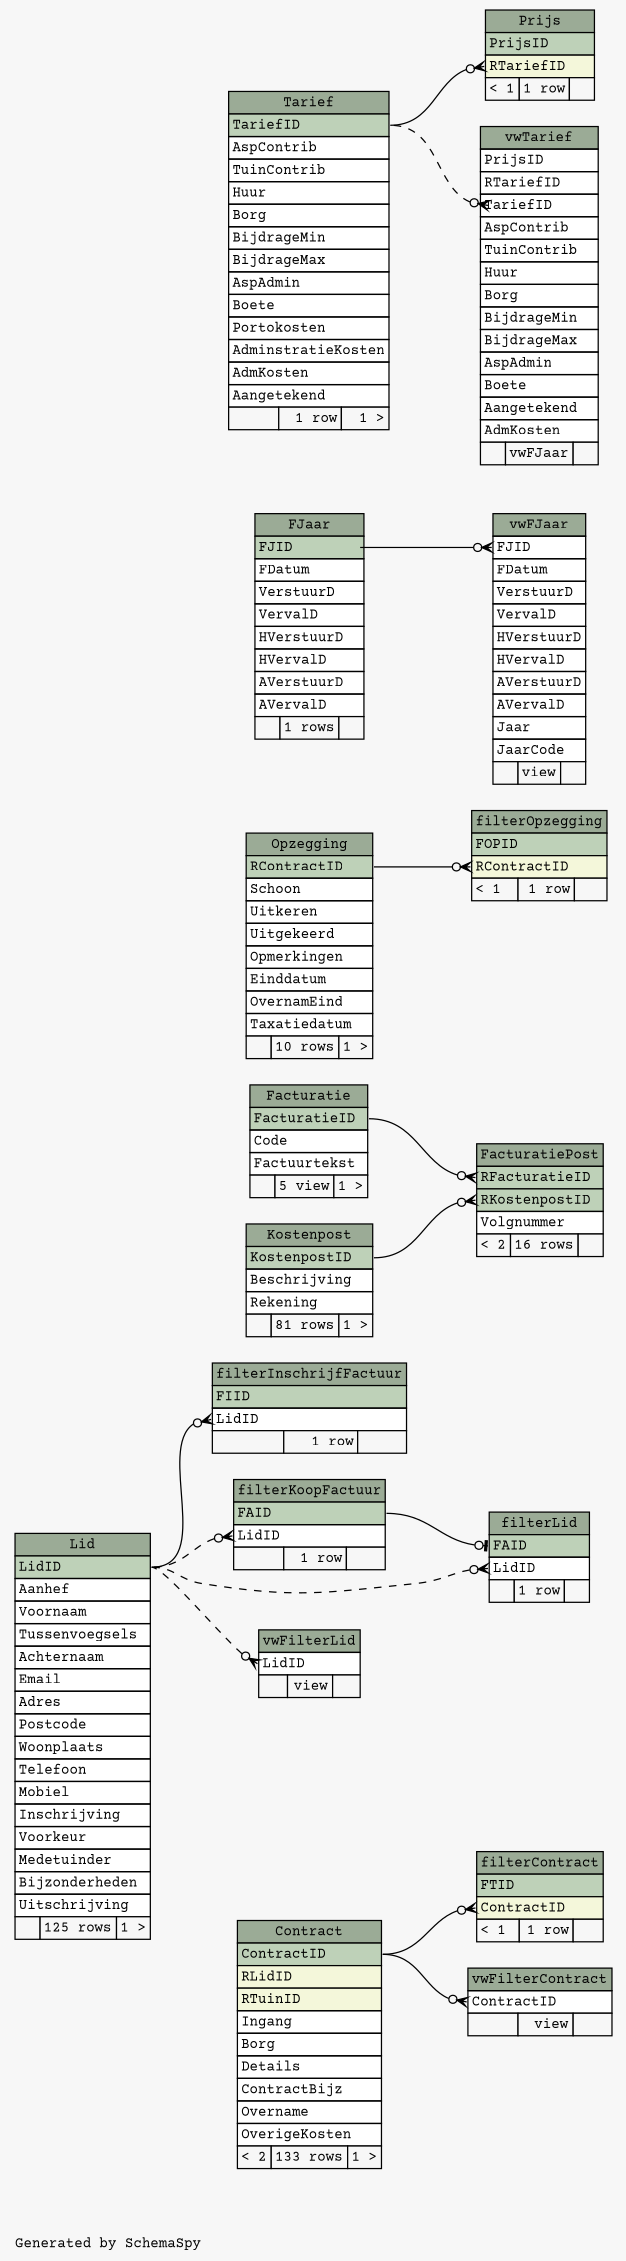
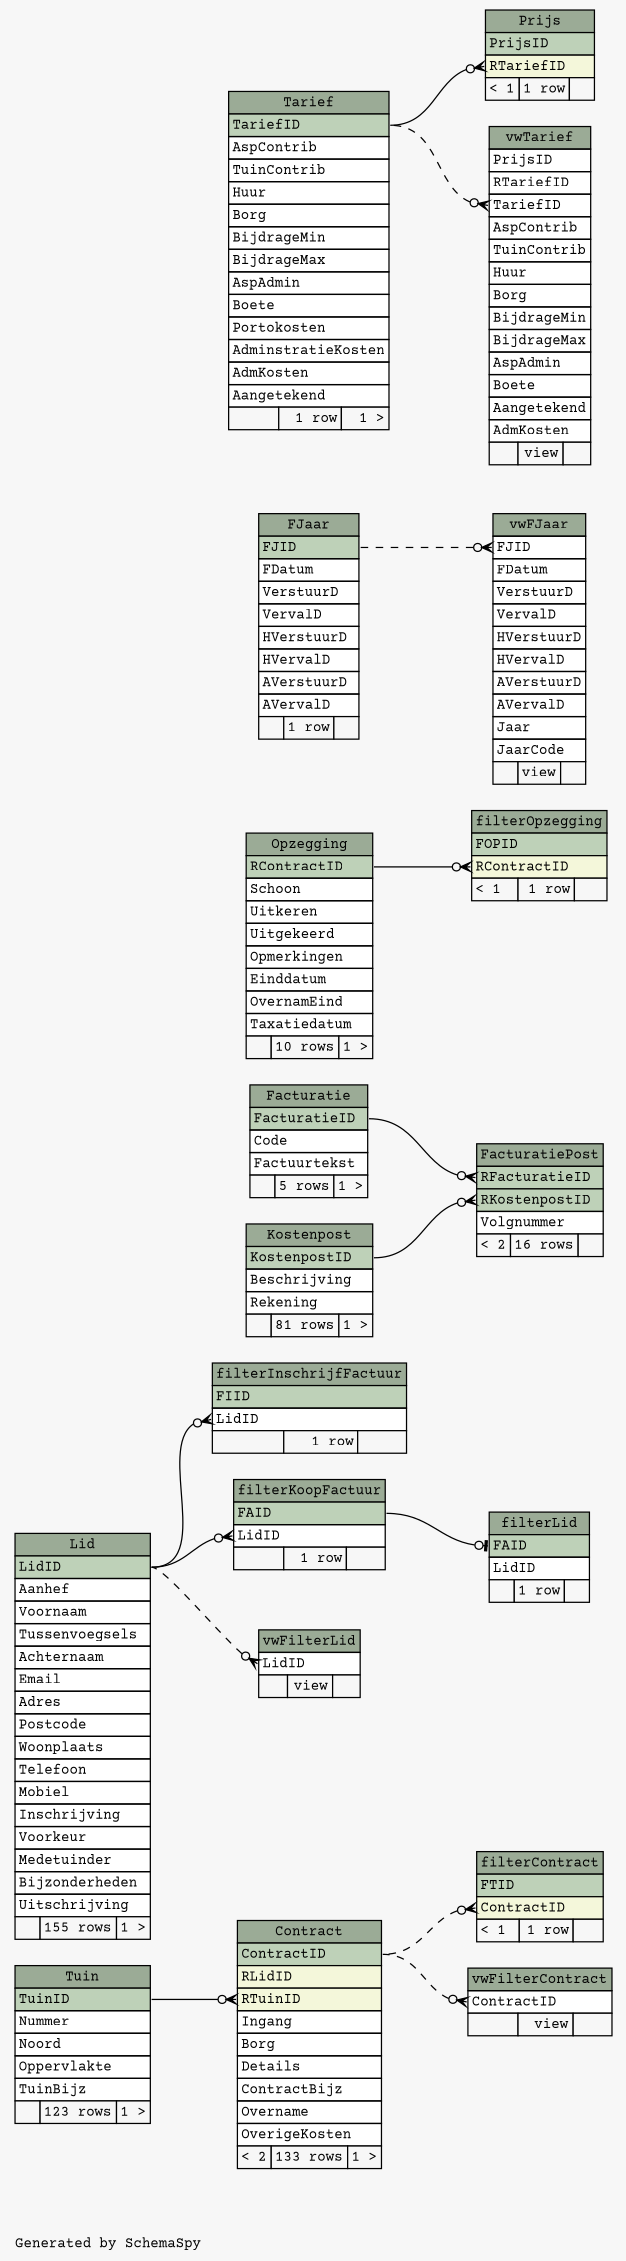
node "vwTarief": text "vwFJaar" -> "view"
edge "FJaar" -> "vwFJaar": style solid -> dashed
node "FJaar": text "1 rows" -> "1 row"
node "Facturatie": text "5 view" -> "5 rows"
edge "Lid" -> "filterKoopFactuur": style dashed -> solid
edge "Lid" -> "filterLid": removed
node "Lid": text "125 rows" -> "155 rows"
edge "Contract" -> "filterContract": style solid -> dashed
edge "Contract" -> "vwFilterContract": style solid -> dashed
node "Tuin": added
